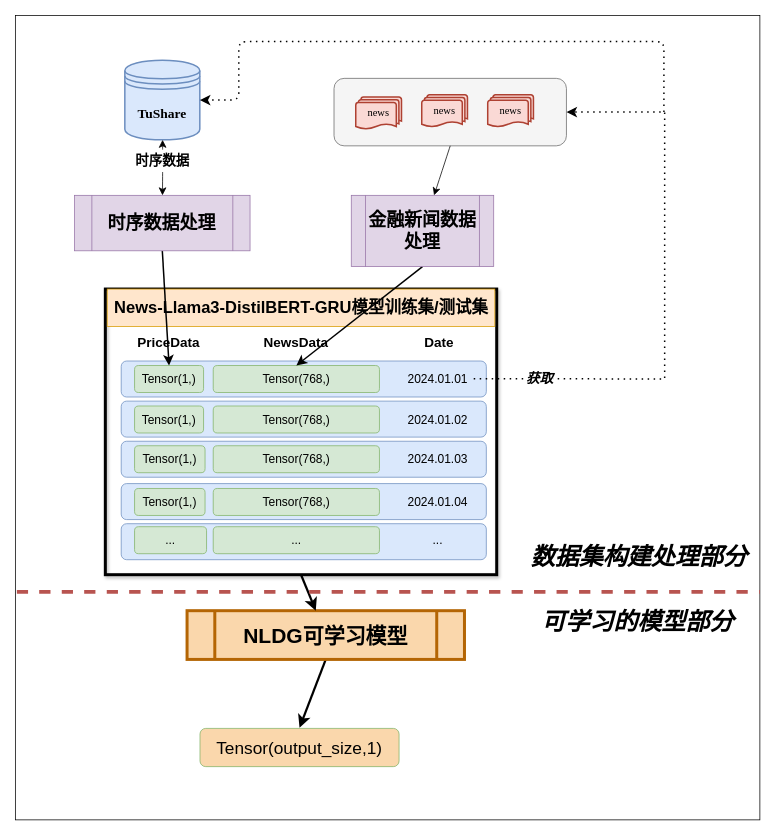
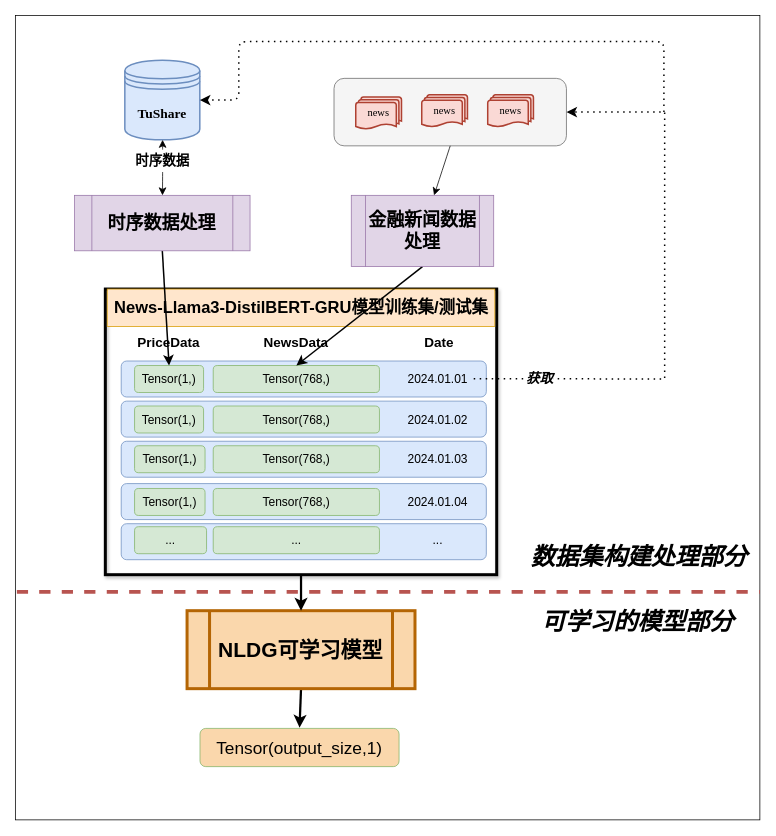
node "NLDG可学习模型": size 278x49 -> 228x78
